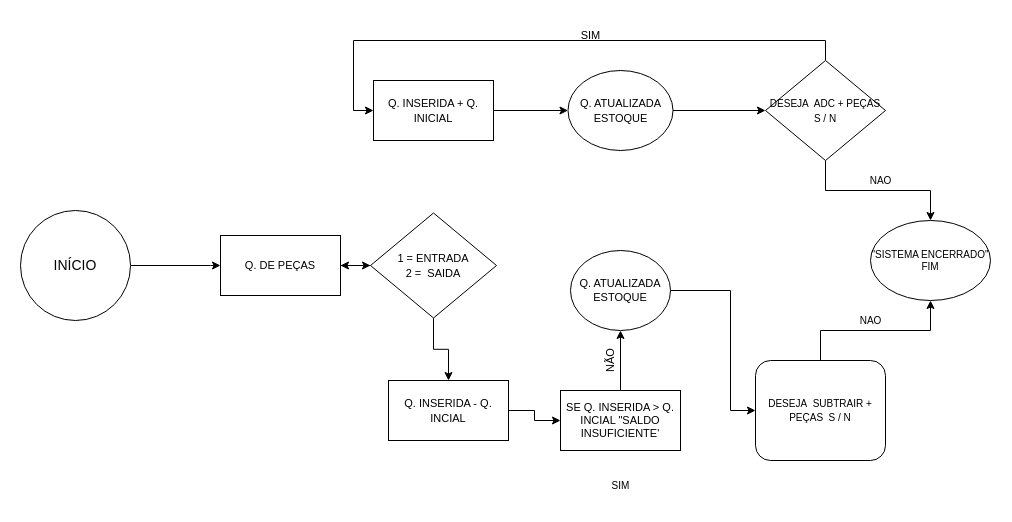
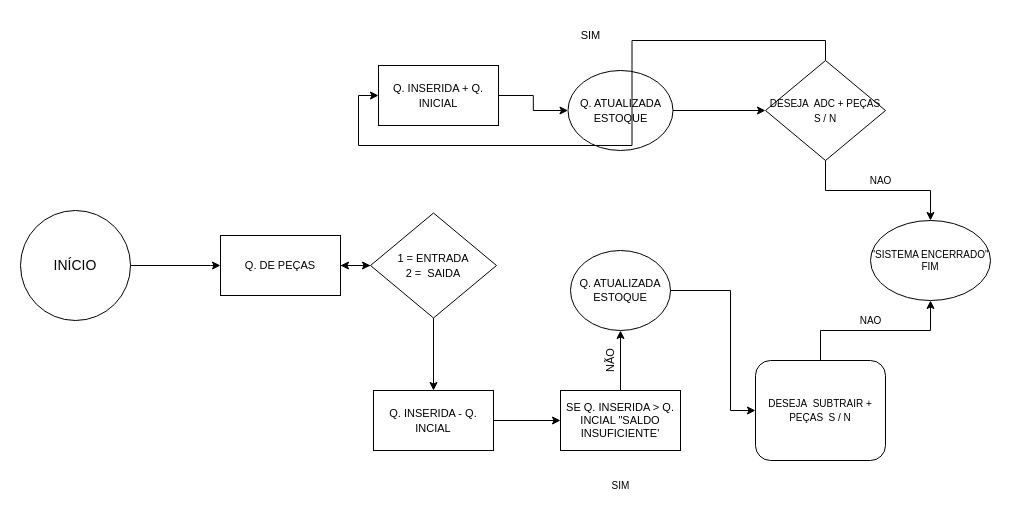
node "Q. INSERIDA + Q. INICIAL": moved (434, 111) -> (439, 96)
node "Q. INSERIDA - Q. INCIAL": moved (449, 411) -> (434, 421)
